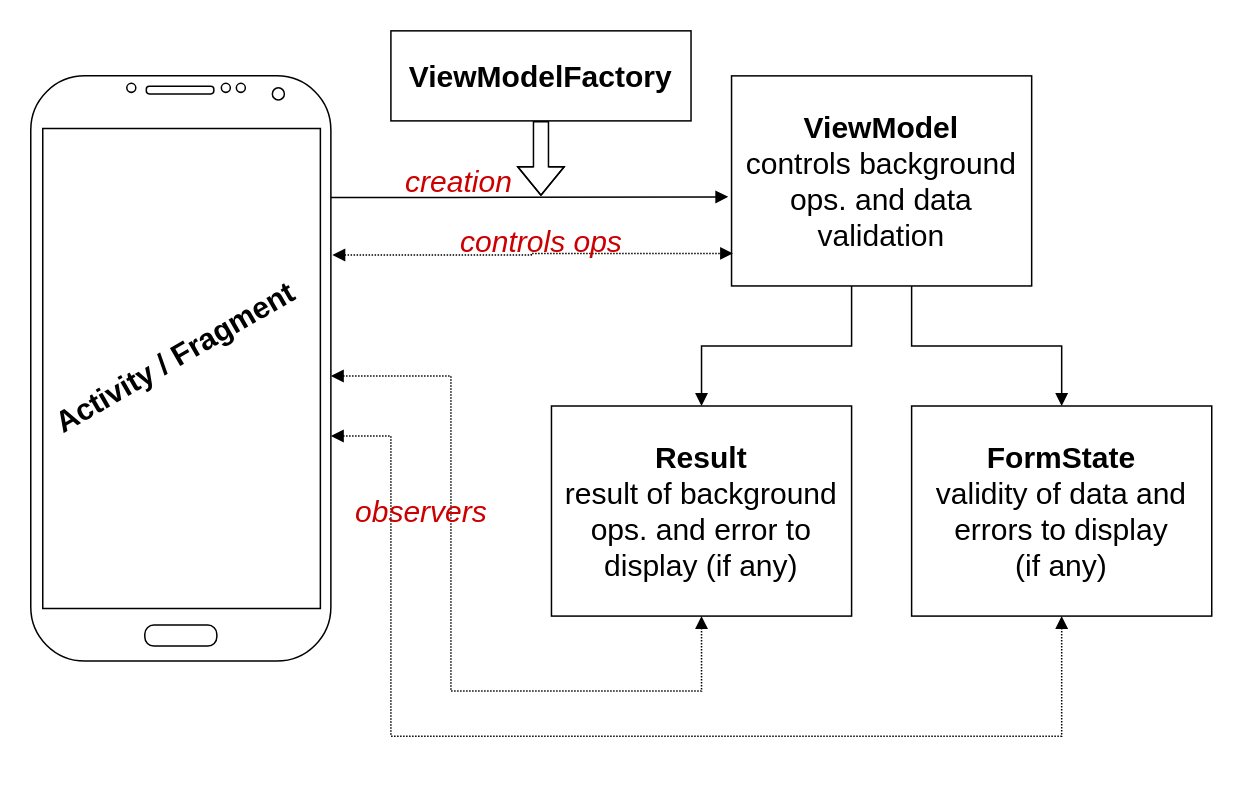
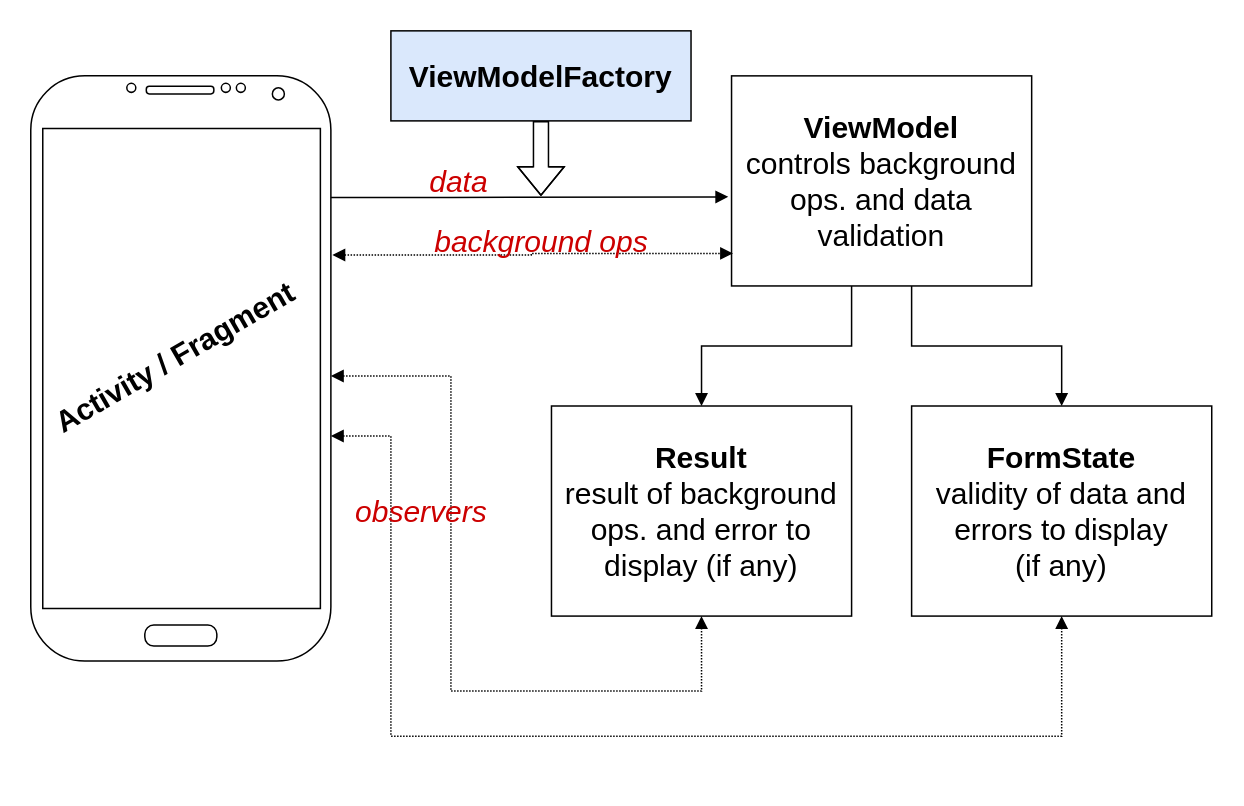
node "ViewModelFactory": fillcolor #ffffff -> #dae8fc
node "creation": label "creation" -> "data"
node "controls ops": label "controls ops" -> "background ops"
